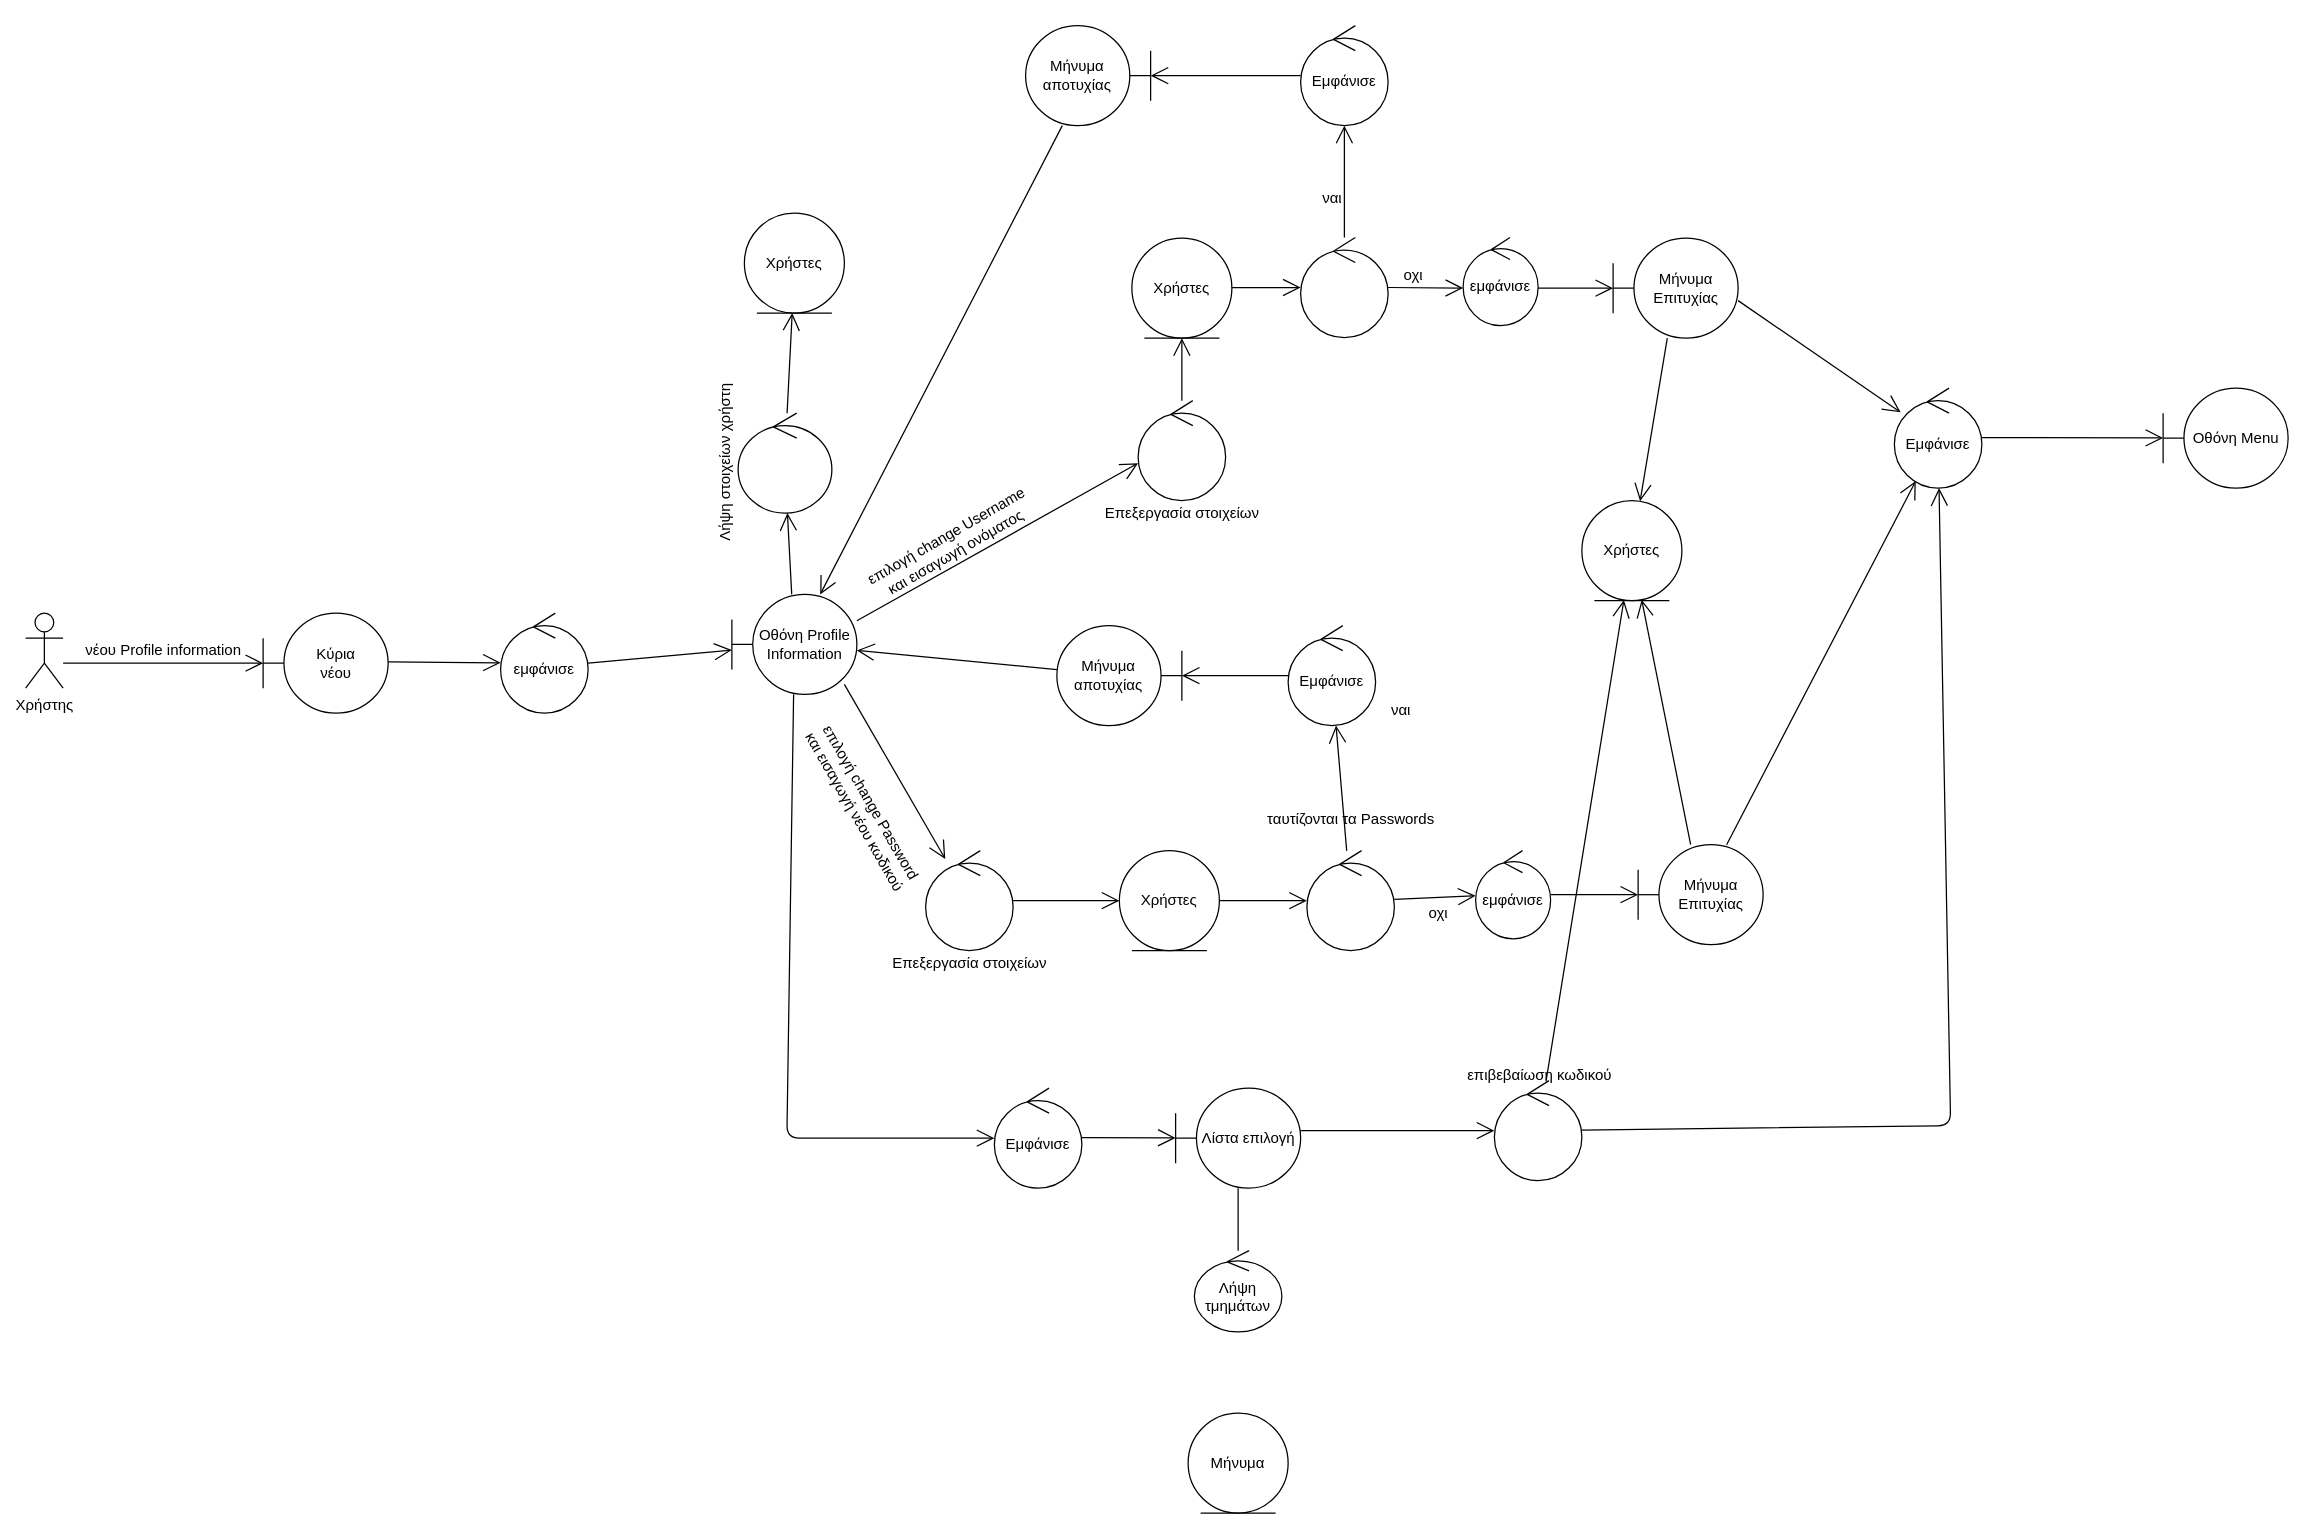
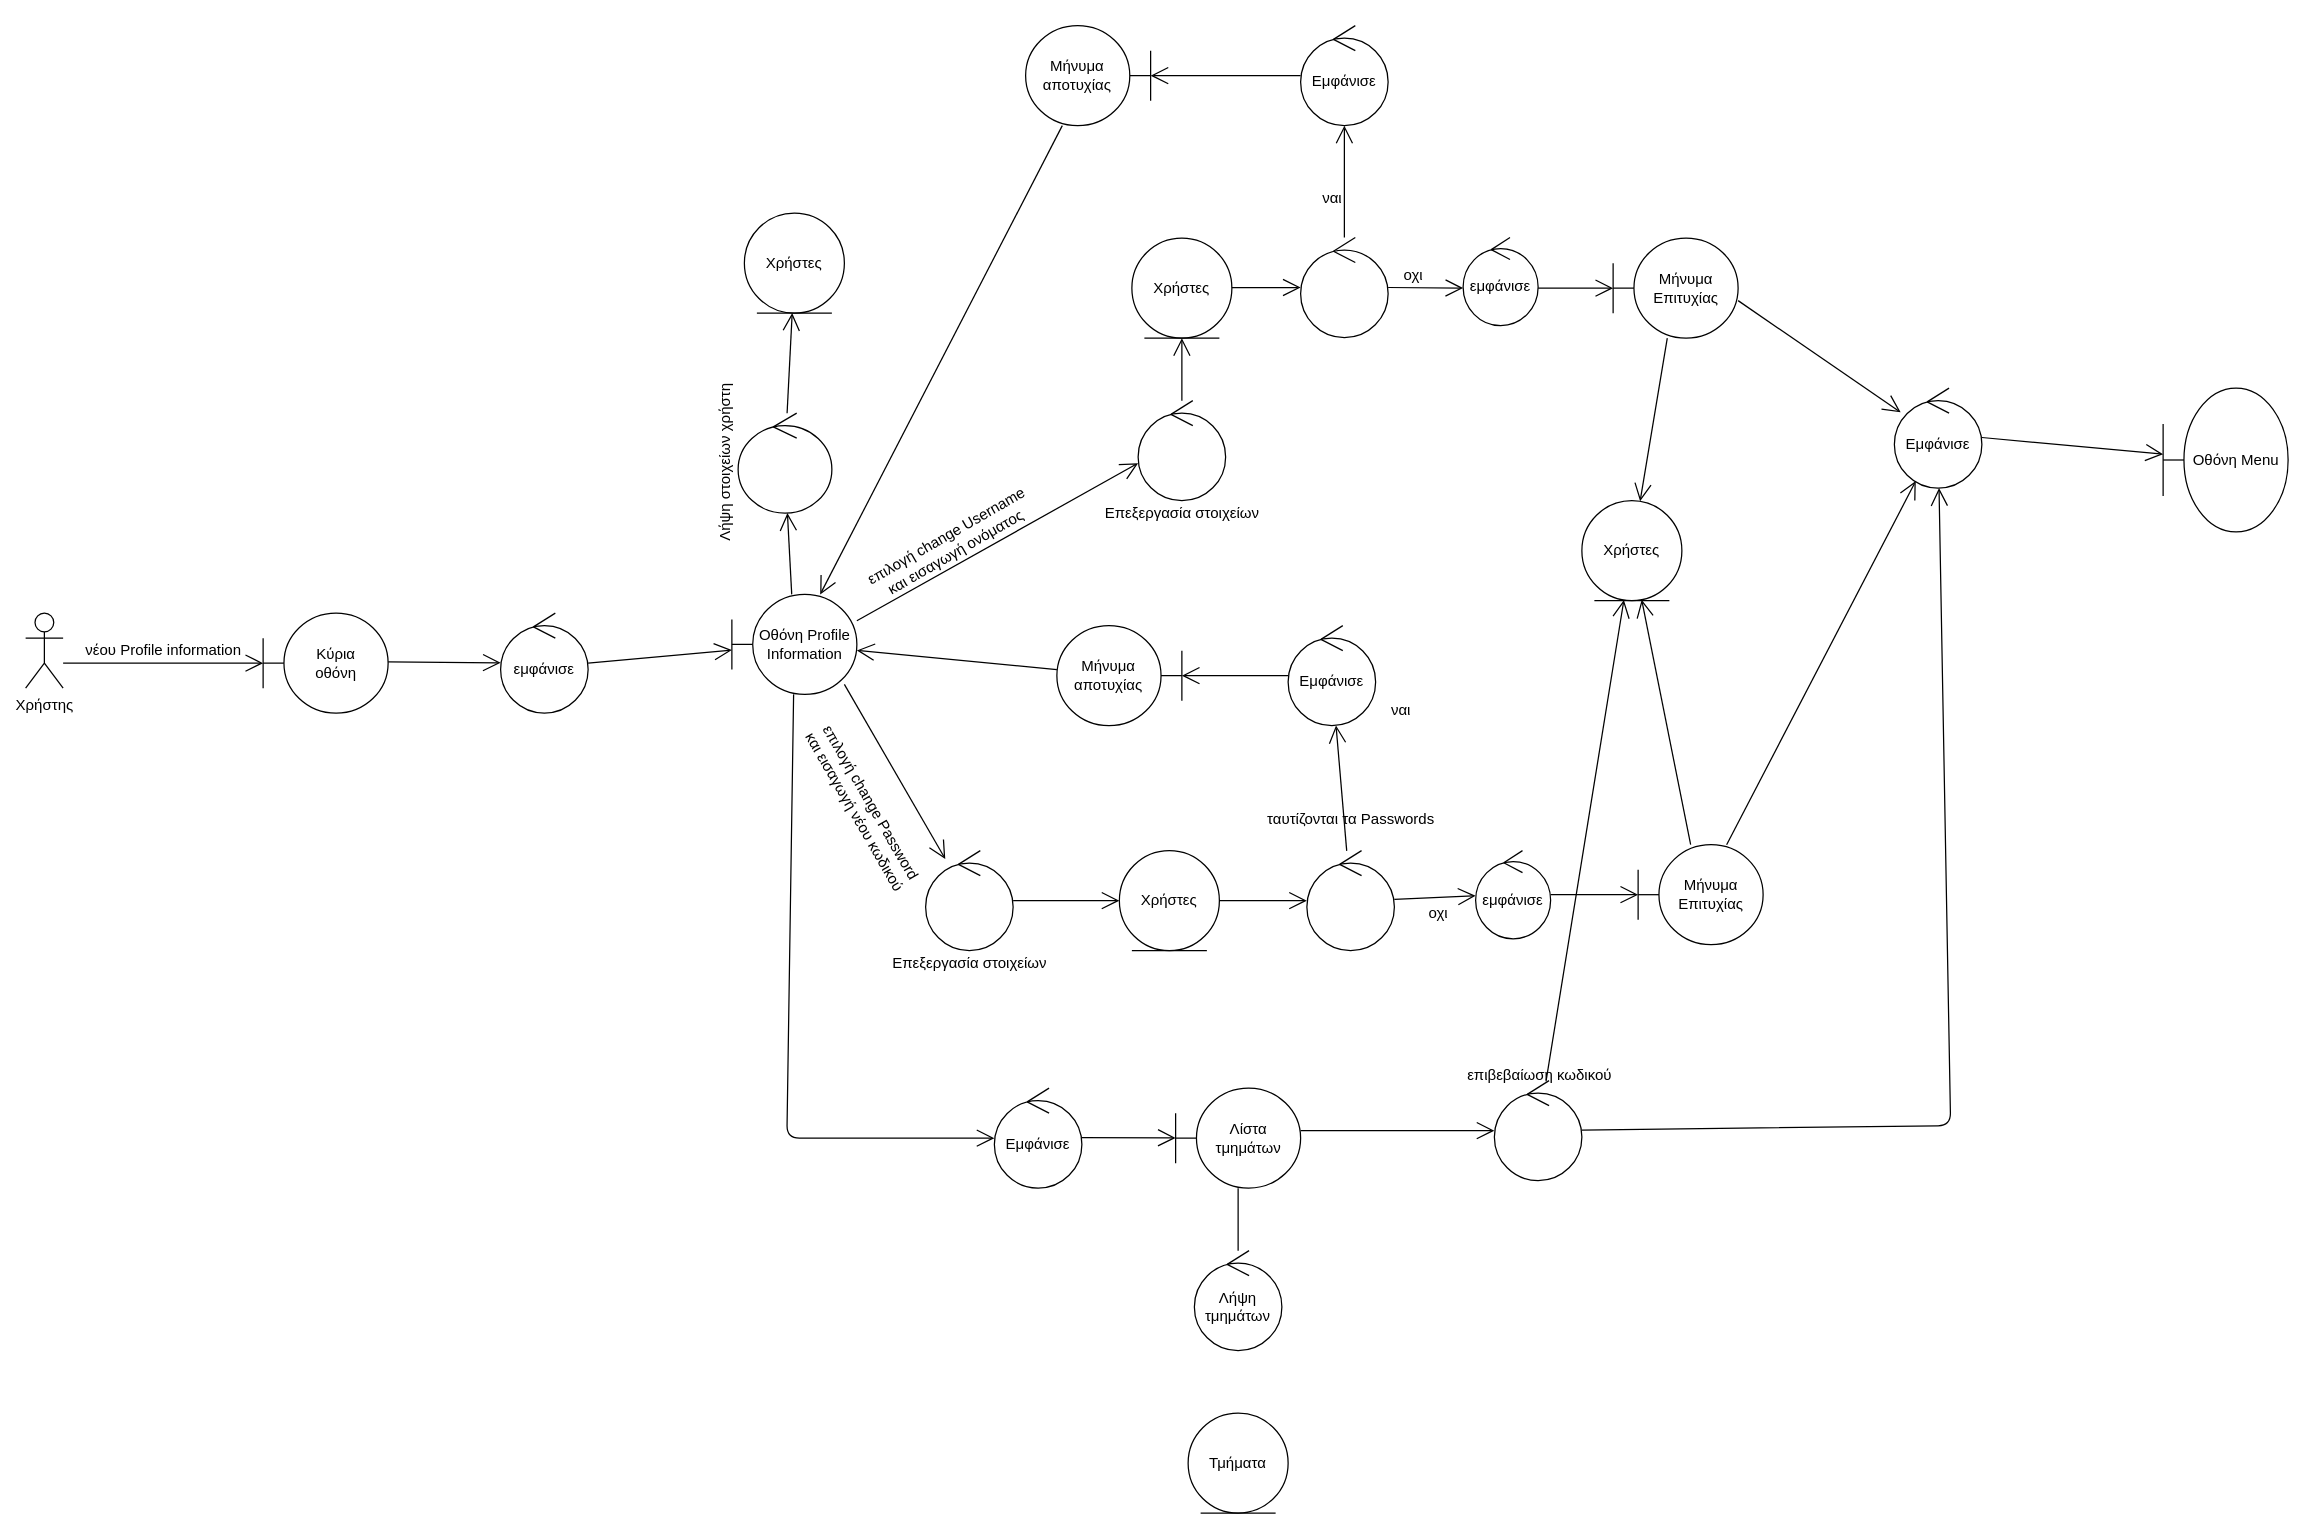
node "Οθόνη Menu": size 125x100 -> 125x144
node "Κύρια νέου": label "Κύρια νέου" -> "Κύρια οθόνη"
node "Λίστα επιλογή": label "Λίστα επιλογή" -> "Λίστα τμημάτων"
node "Λήψη τμημάτων": size 88x81 -> 88x100
node "Μήνυμα": label "Μήνυμα" -> "Τμήματα"
